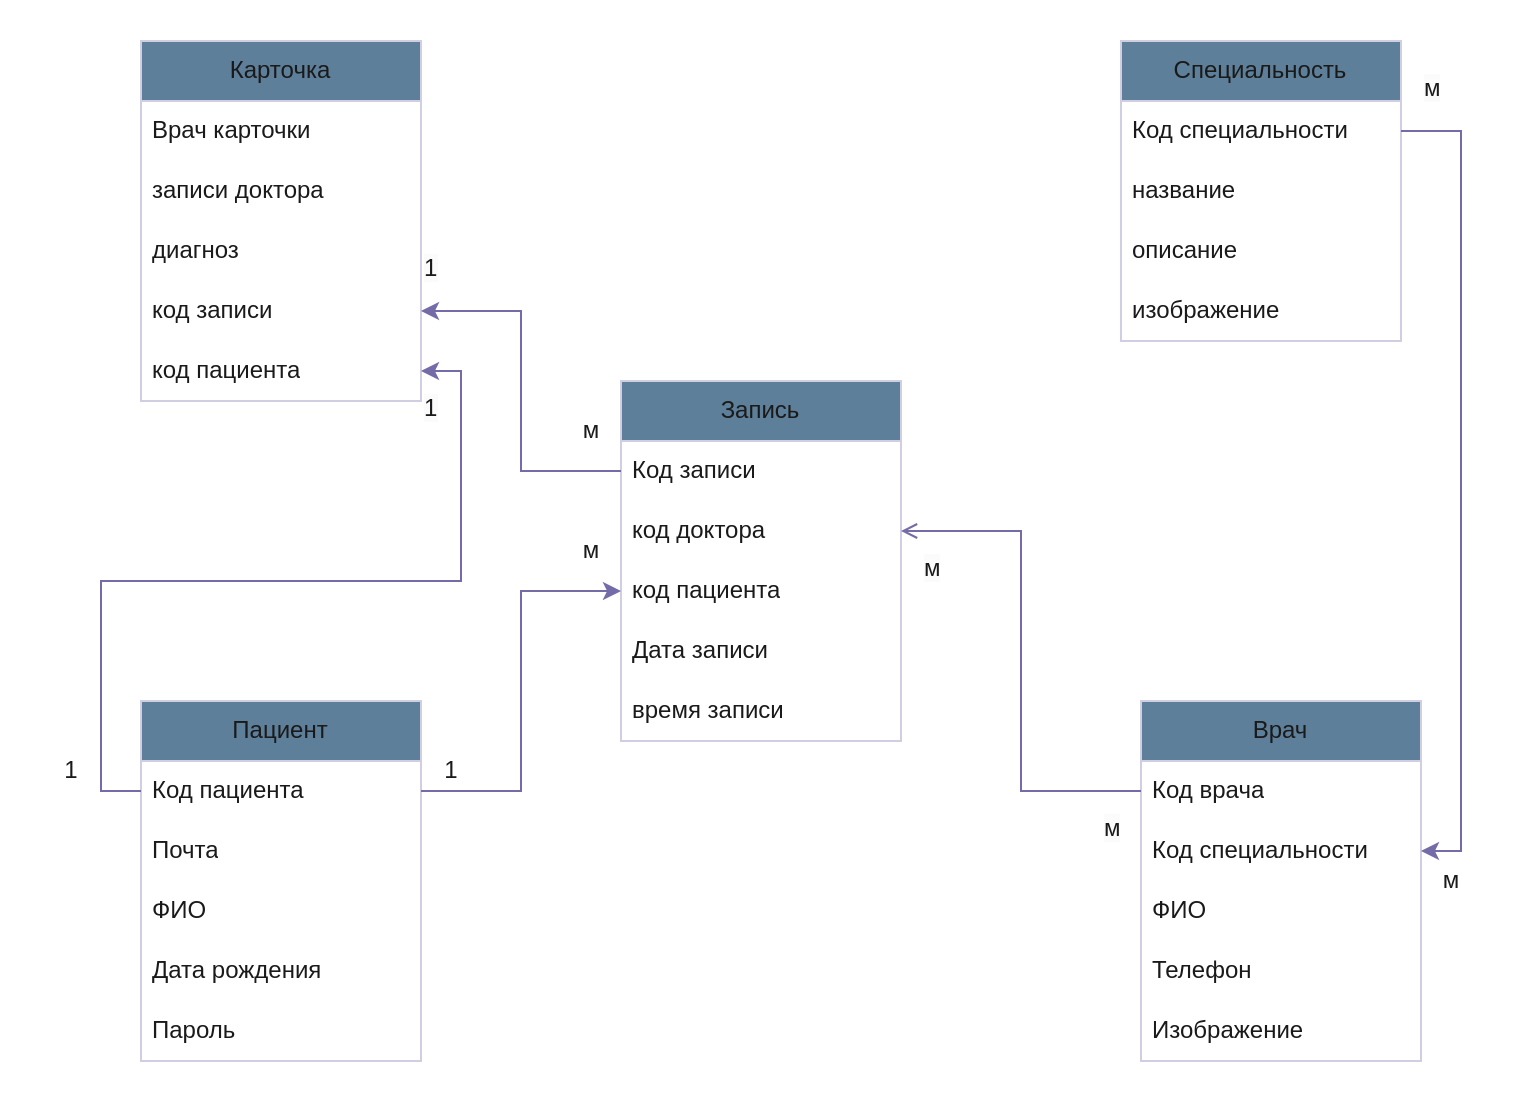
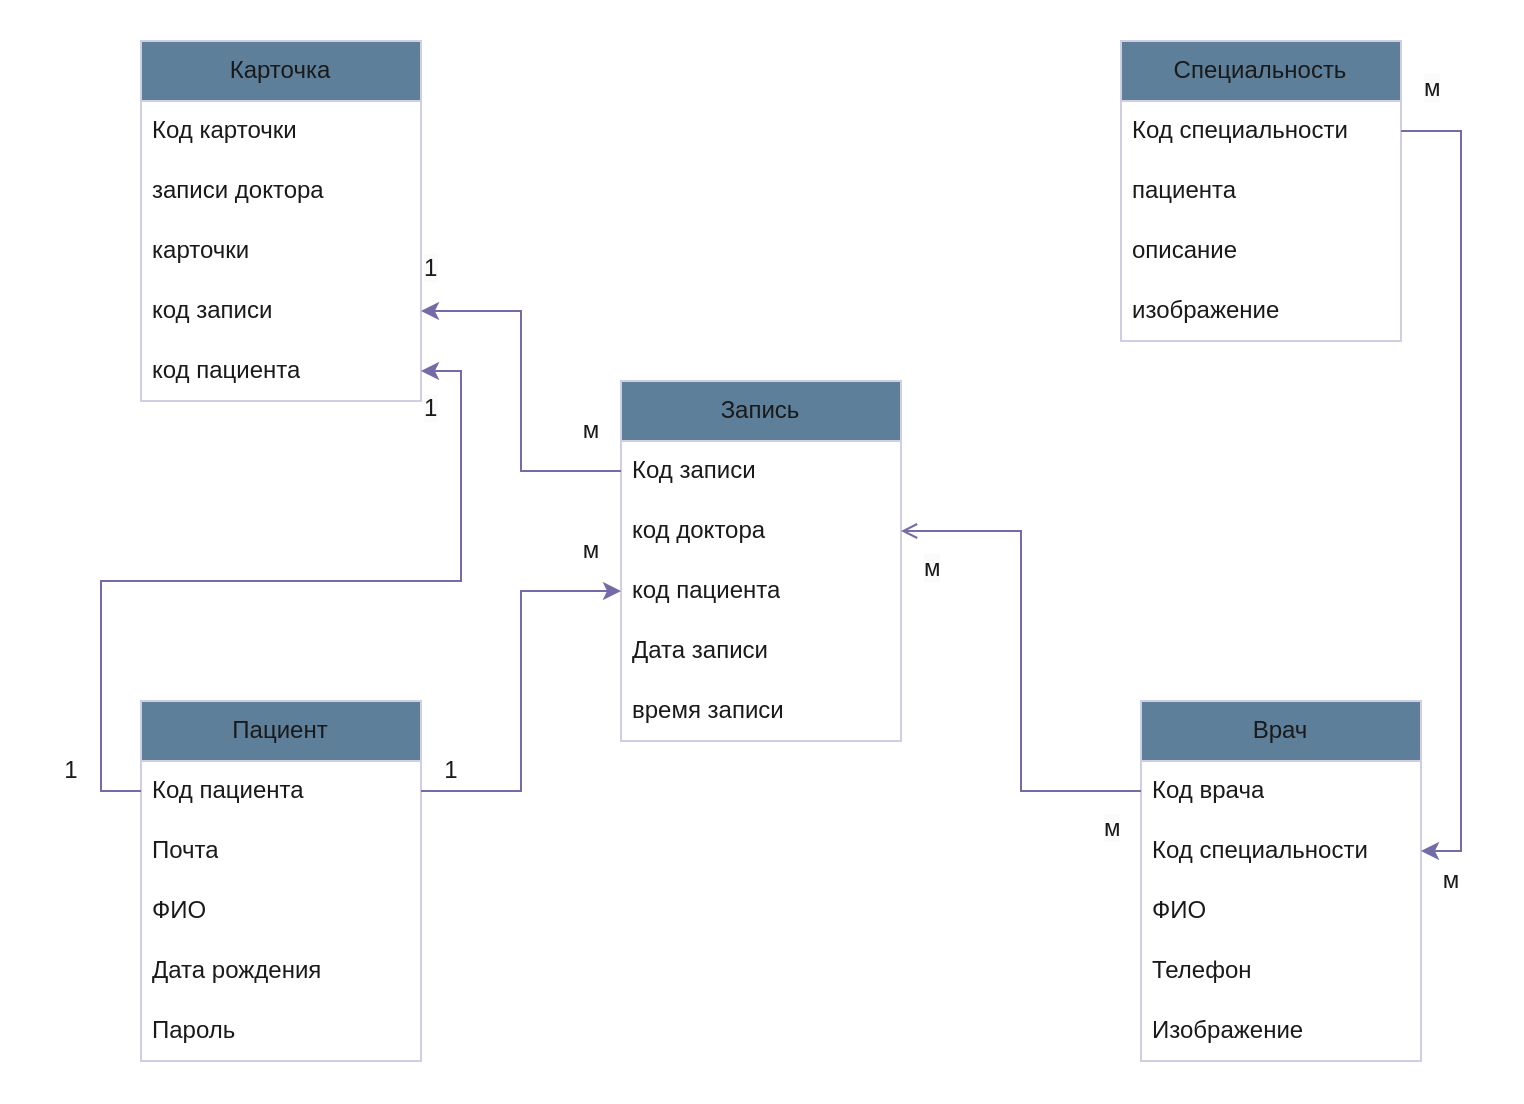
node "Врач карточки": label "Врач карточки" -> "Код карточки"
node "название": label "название" -> "пациента"
node "диагноз": label "диагноз" -> "карточки"
